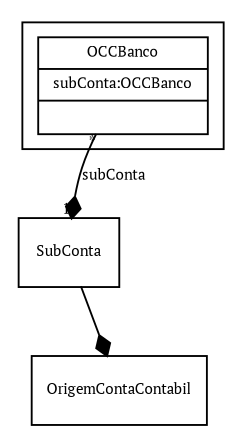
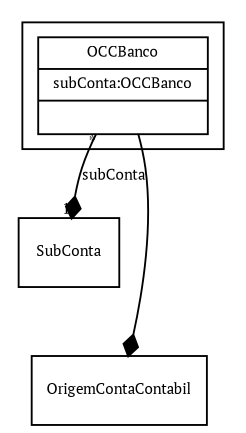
edge "SubConta" -> "OrigemContaContabil": now "OCCBanco" -> "OrigemContaContabil"
